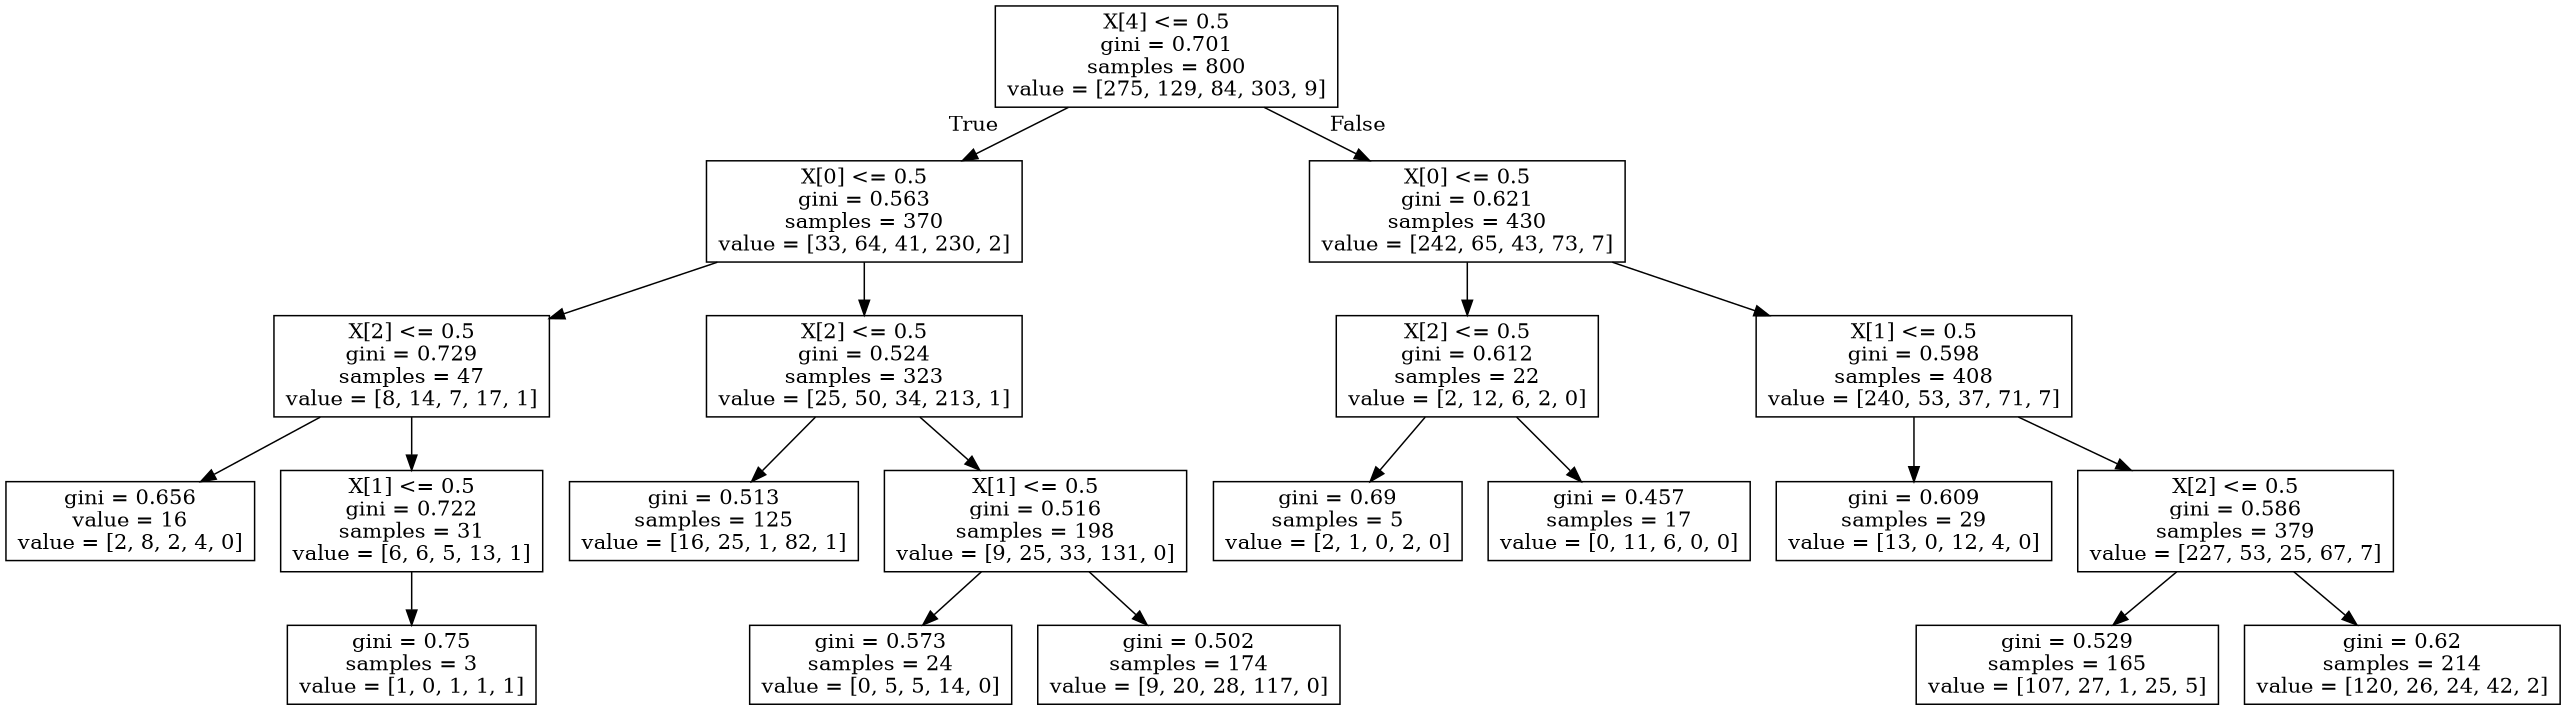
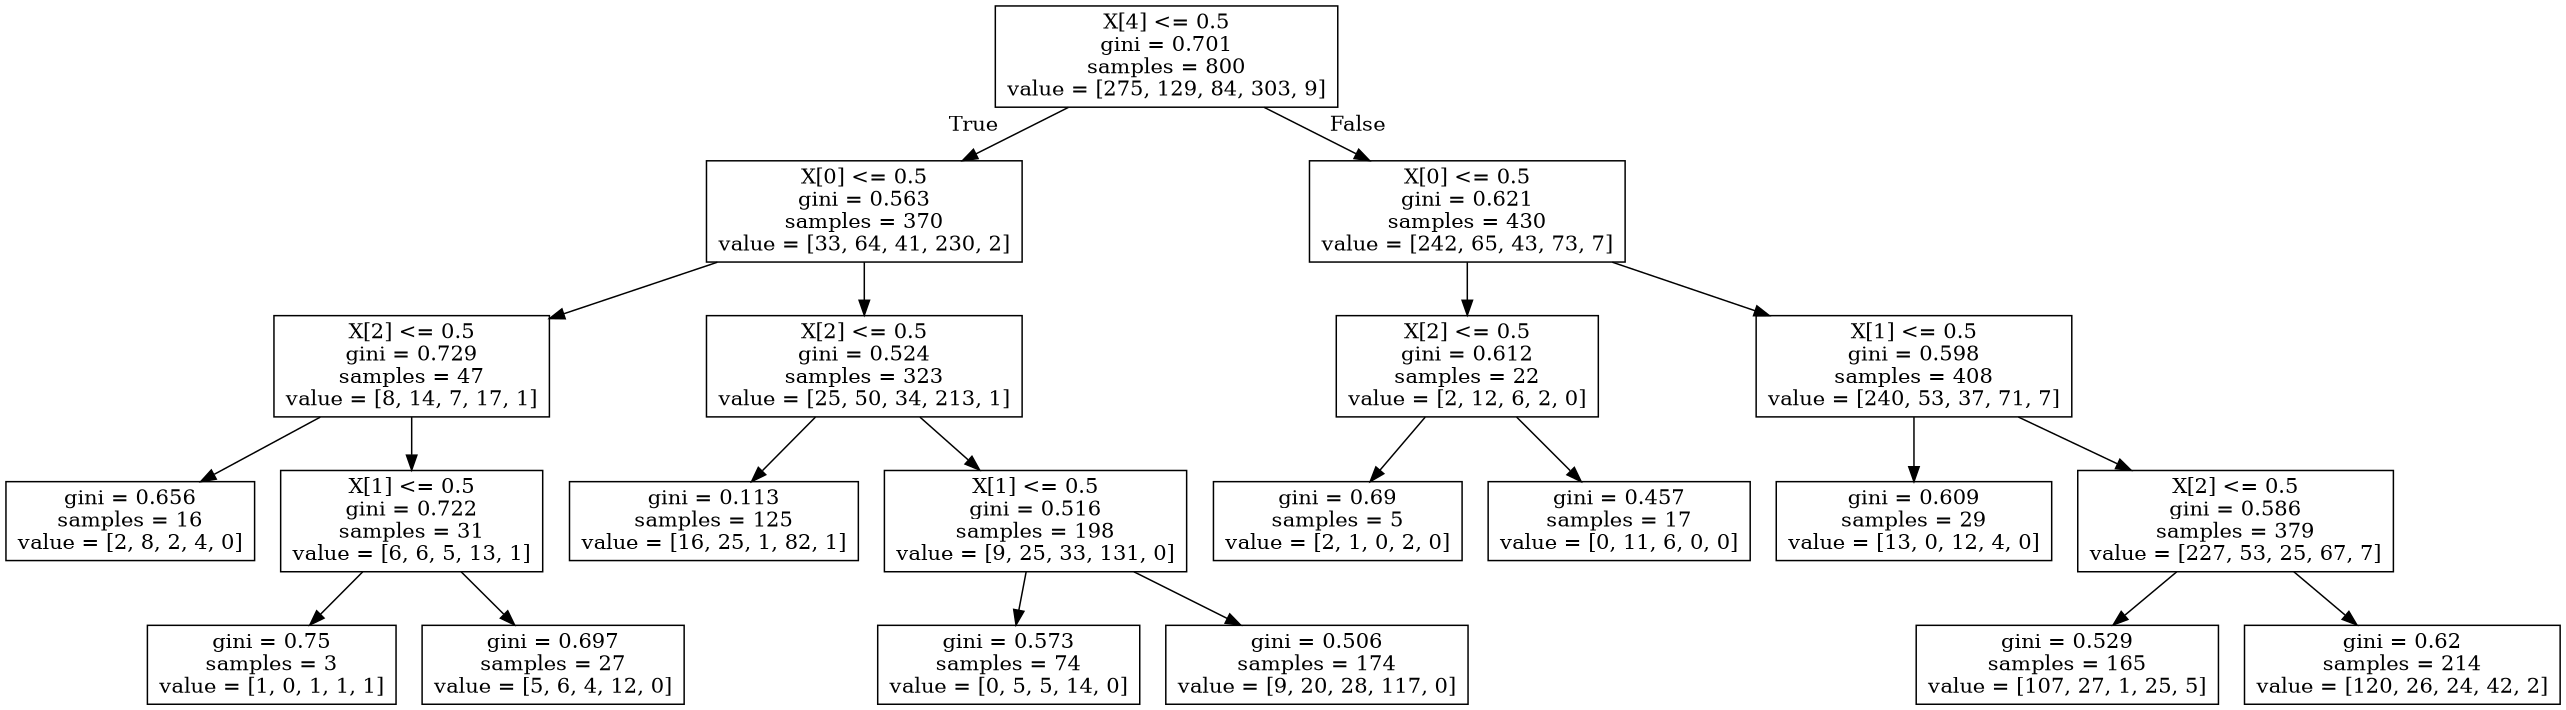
node "gini = 0.656 value = 16 value = [2, 8, 2, 4, 0]": label "gini = 0.656 value = 16 value = [2, 8, 2, 4, 0]" -> "gini = 0.656 samples = 16 value = [2, 8, 2, 4, 0]"
node "gini = 0.513 samples = 125 value = [16, 25, 1, 82, 1]": label "gini = 0.513 samples = 125 value = [16, 25, 1, 82, 1]" -> "gini = 0.113 samples = 125 value = [16, 25, 1, 82, 1]"
node "gini = 0.697 samples = 27 value = [5, 6, 4, 12, 0]": added
node "gini = 0.573 samples = 24 value = [0, 5, 5, 14, 0]": label "gini = 0.573 samples = 24 value = [0, 5, 5, 14, 0]" -> "gini = 0.573 samples = 74 value = [0, 5, 5, 14, 0]"
node "gini = 0.502 samples = 174 value = [9, 20, 28, 117, 0]": label "gini = 0.502 samples = 174 value = [9, 20, 28, 117, 0]" -> "gini = 0.506 samples = 174 value = [9, 20, 28, 117, 0]"
